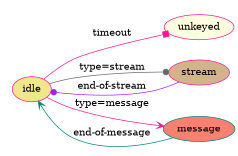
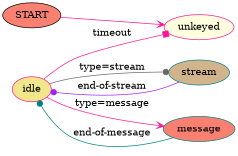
node "START": added
node "stream": color deeppink -> teal
edge "message" -> "idle": arrowhead vee -> dot
